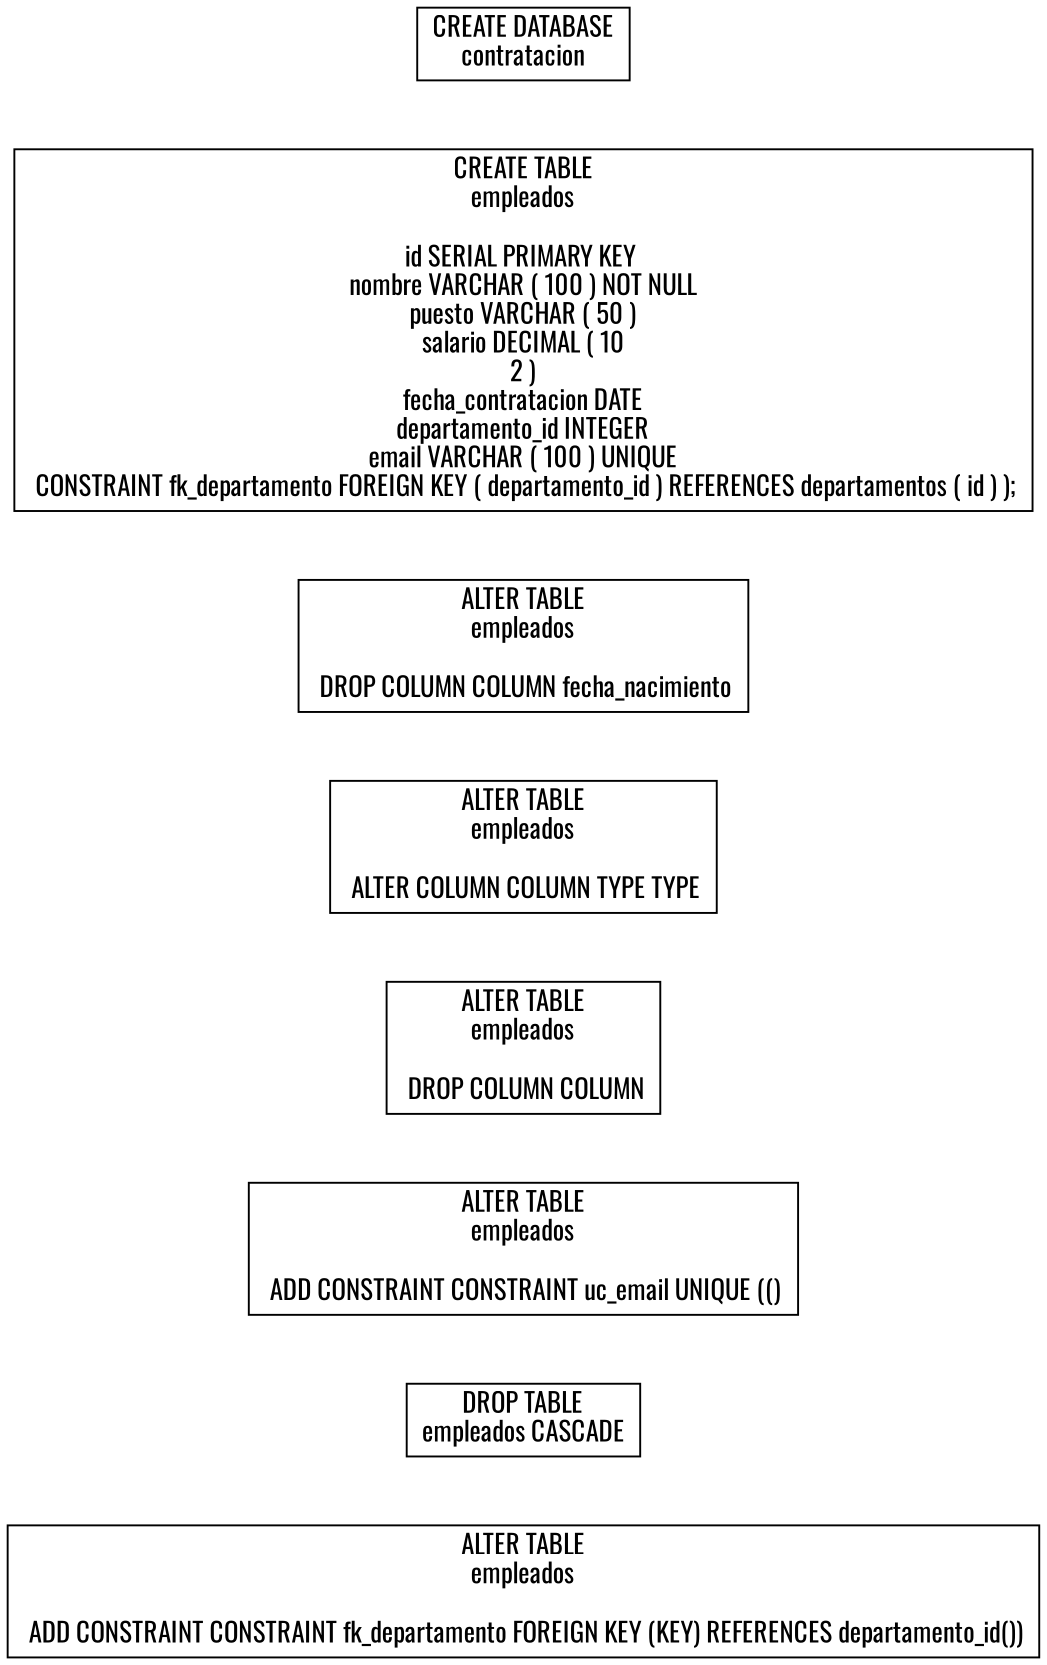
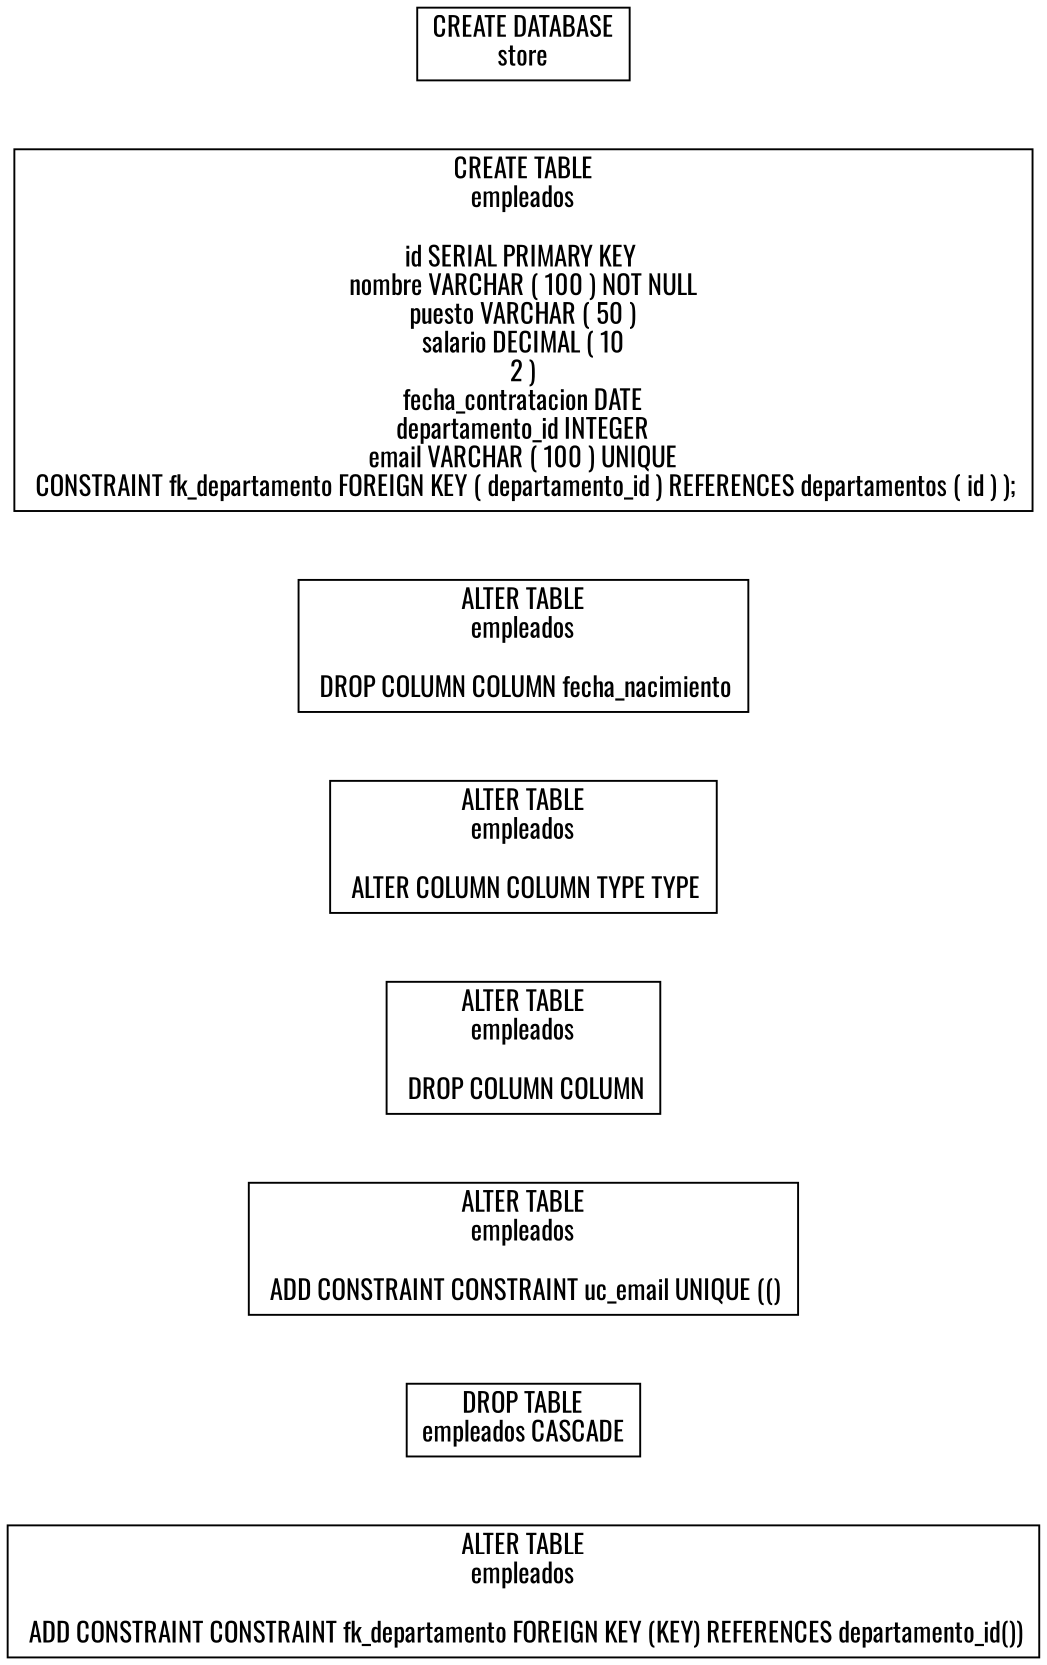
node "CREATE DATABASE contratacion": label "CREATE DATABASE contratacion" -> "CREATE DATABASE store"
